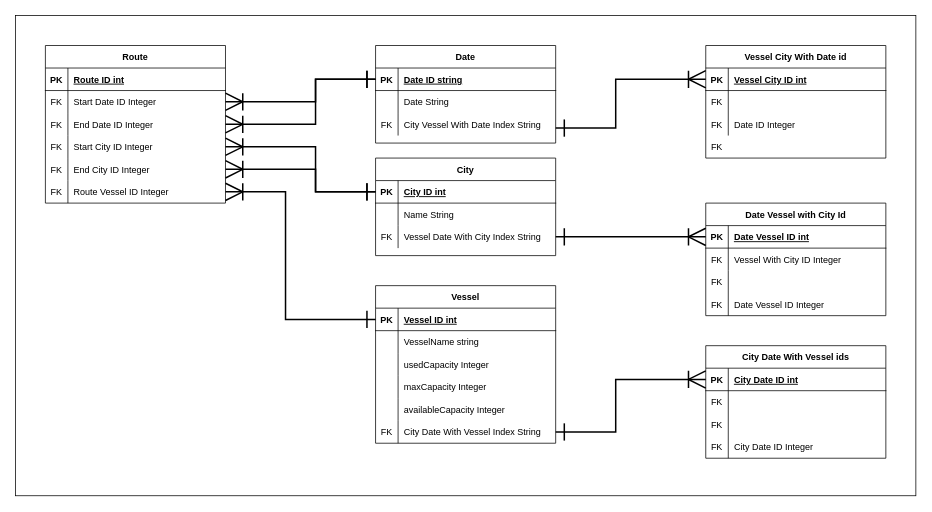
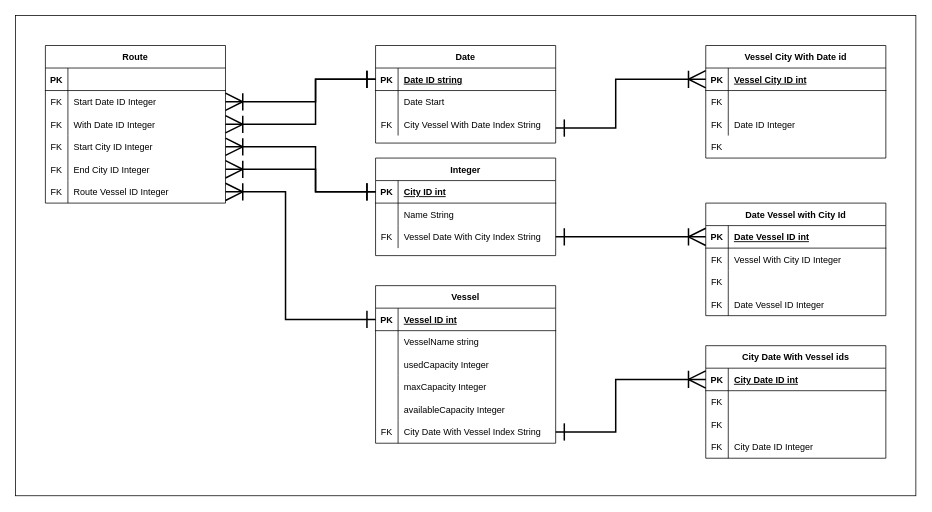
node "Route ID int": removed
node "Date String": label "Date String" -> "Date Start"
node "End Date ID Integer": label "End Date ID Integer" -> "With Date ID Integer"
node "City": label "City" -> "Integer"
